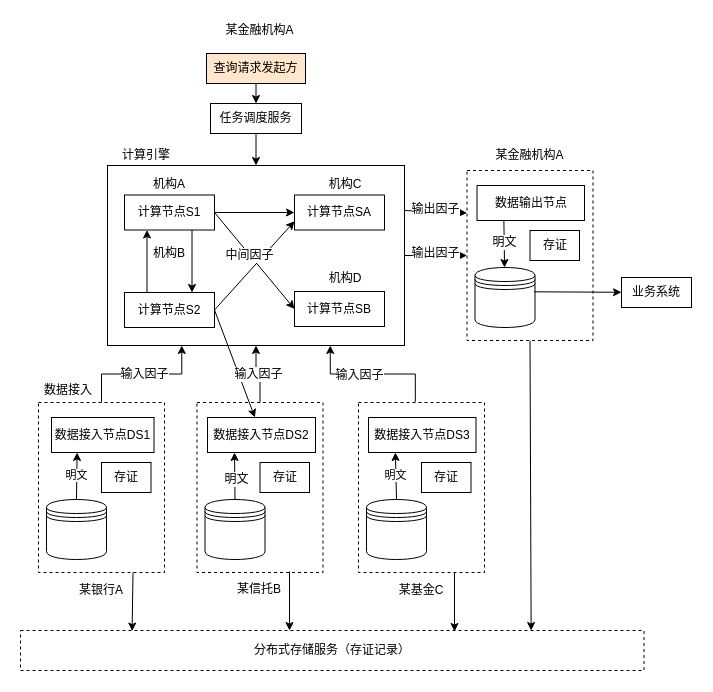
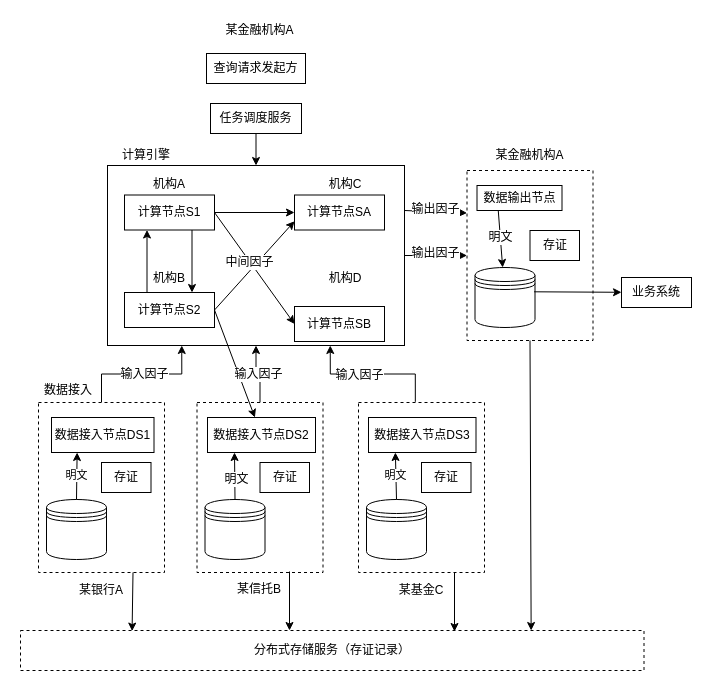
node "查询请求发起方": fillcolor #ffe6cc -> #ffffff
edge "查询请求发起方" -> "任务调度服务": removed
node "数据输出节点": size 108x35 -> 85x25
node "机构B": moved (170, 254) -> (170, 279)
node "计算节点SB": moved (340, 309) -> (340, 324)
